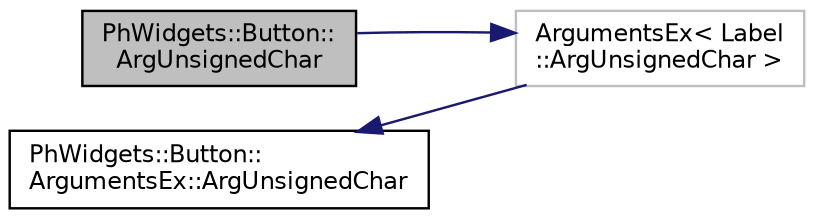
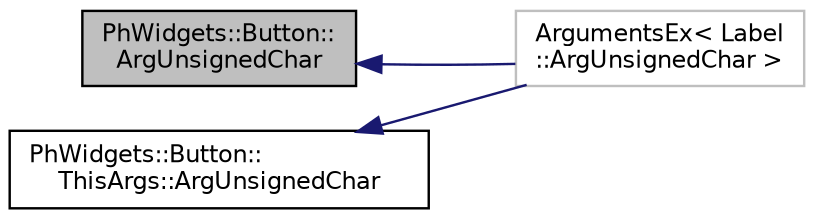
edge "PhWidgets::Button:: ArgUnsignedChar" -> "ArgumentsEx< Label ::ArgUnsignedChar >": reversed
node "PhWidgets::Button:: ArgumentsEx::ArgUnsignedChar": label "PhWidgets::Button:: ArgumentsEx::ArgUnsignedChar" -> "PhWidgets::Button:: ThisArgs::ArgUnsignedChar"
